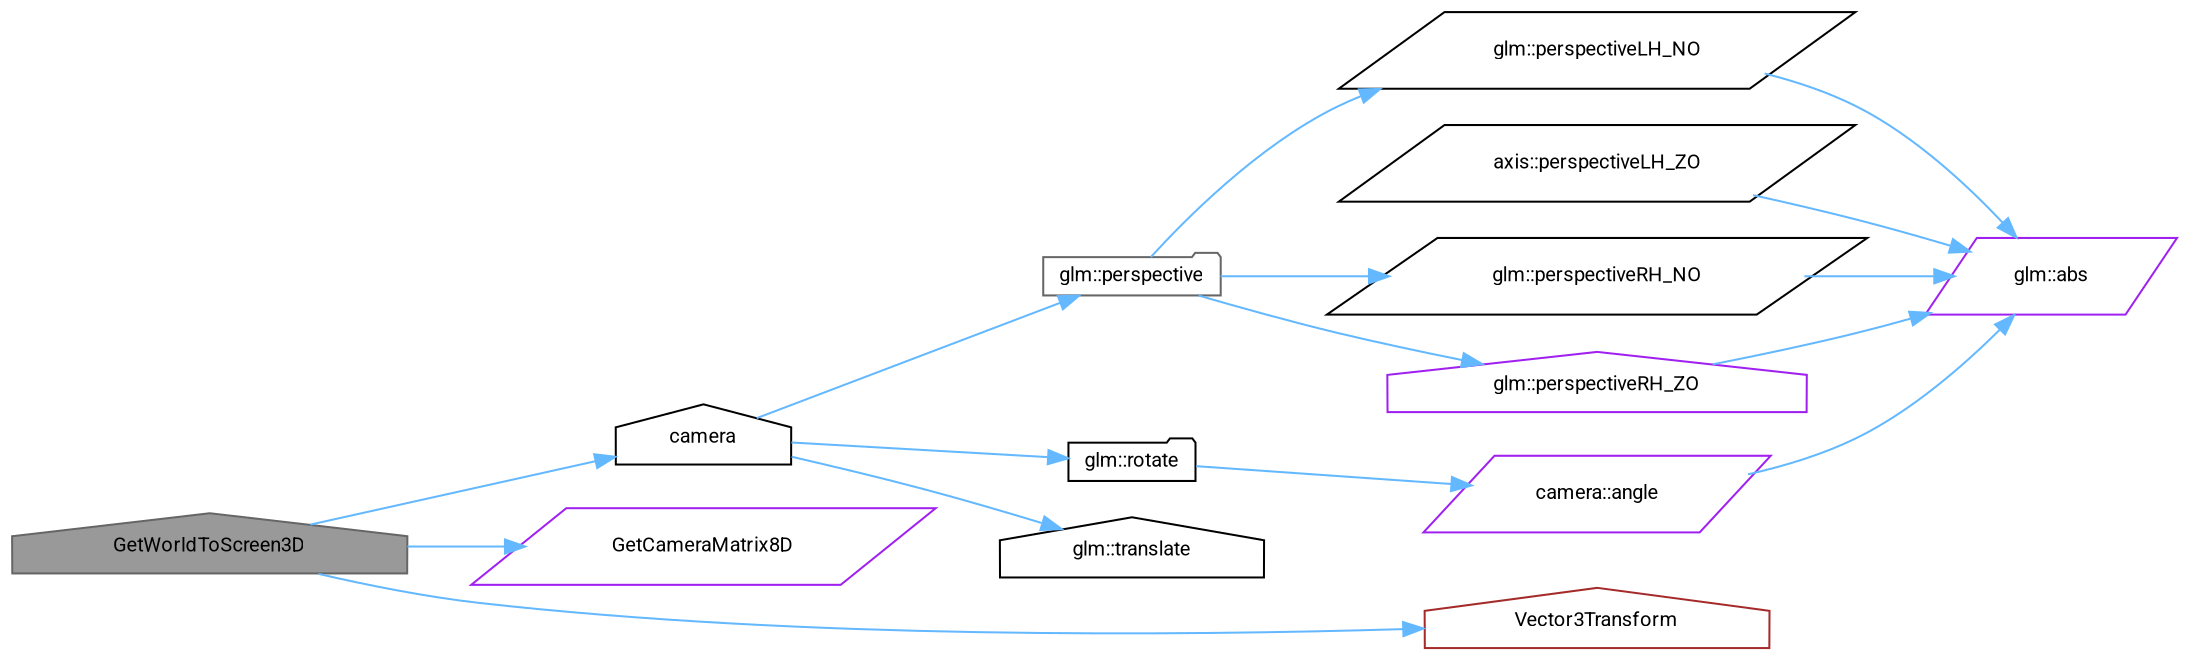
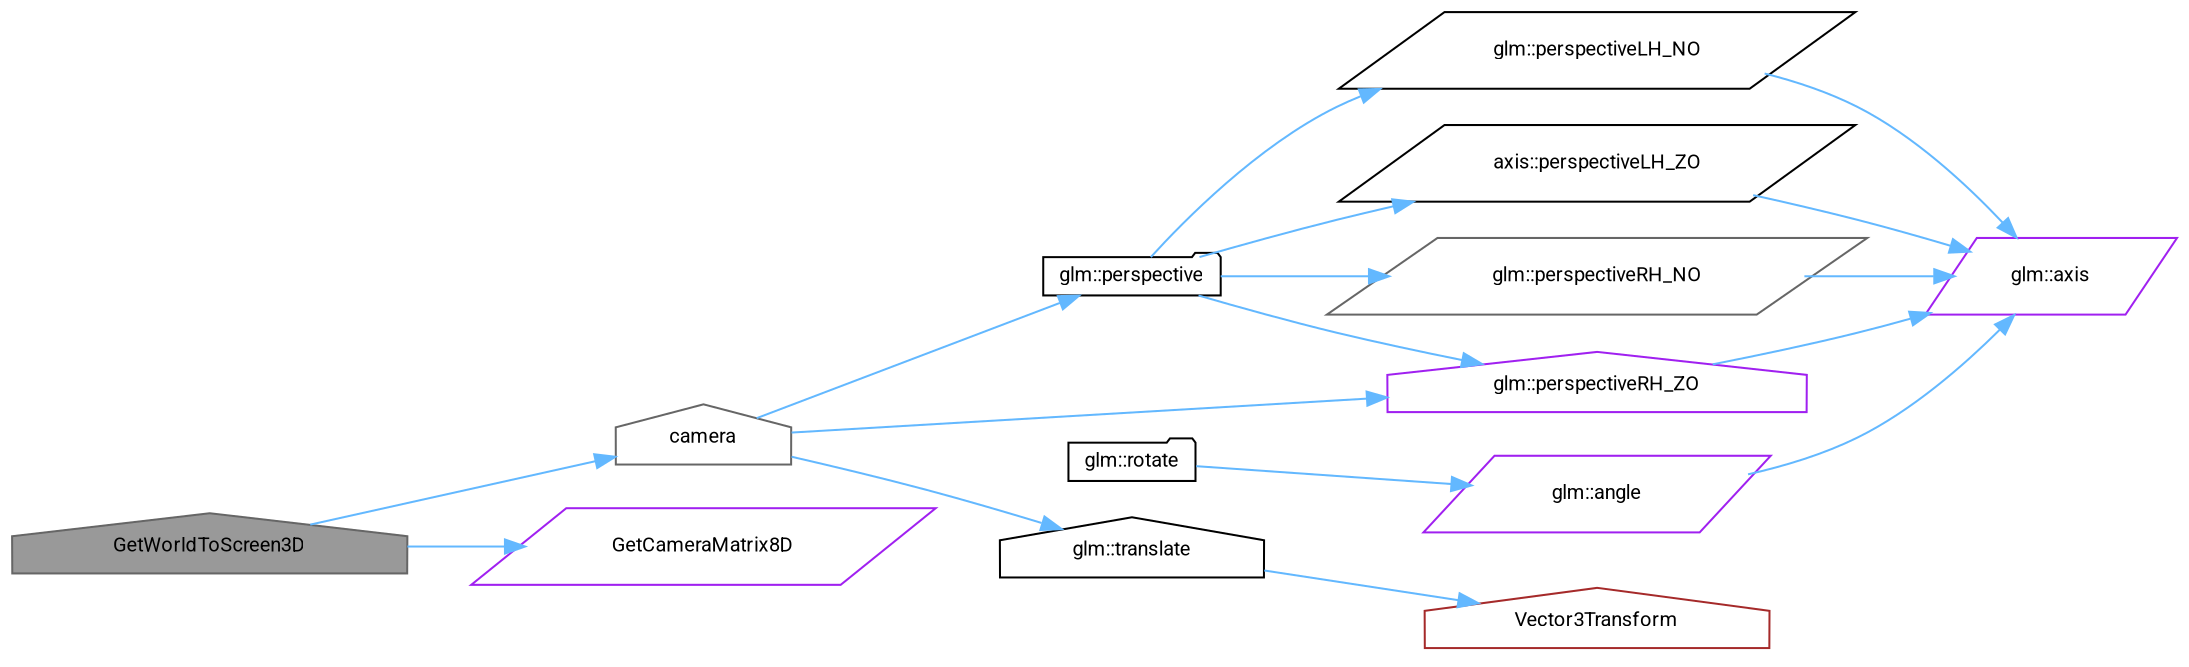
edge "glm::perspective" -> "axis::perspectiveLH_ZO": added
node "glm::perspective": color gray40 -> black
node "glm::perspectiveRH_NO": color black -> gray40
node "glm::abs": label "glm::abs" -> "glm::axis"
node "camera": color black -> gray40
edge "camera" -> "glm::rotate": now "camera" -> "glm::perspectiveRH_ZO"
node "camera::angle": label "camera::angle" -> "glm::angle"
edge "GetWorldToScreen3D" -> "Vector3Transform": now "glm::translate" -> "Vector3Transform"
